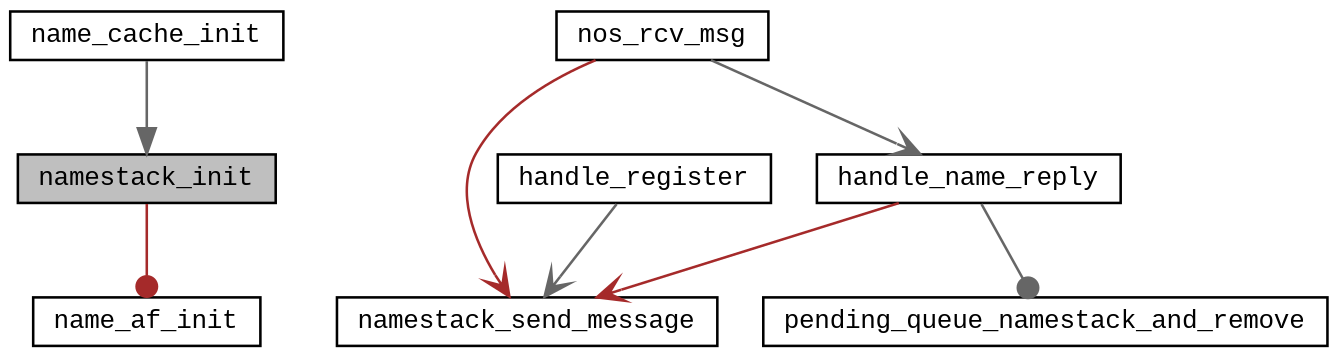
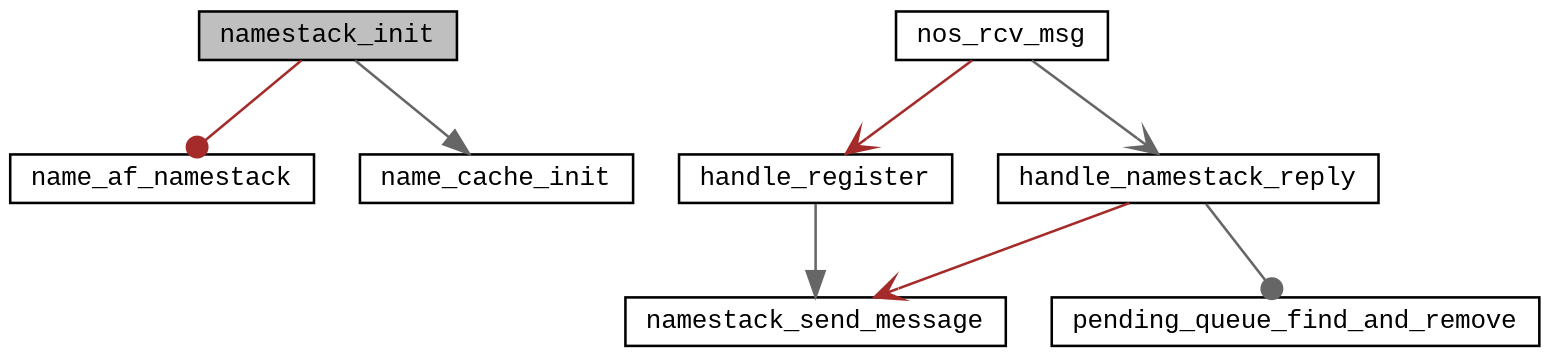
edge "name_cache_init" -> "namestack_init": reversed
edge "nos_rcv_msg" -> "namestack_send_message": now "nos_rcv_msg" -> "handle_register"
node "handle_name_reply": label "handle_name_reply" -> "handle_namestack_reply"
edge "handle_register" -> "namestack_send_message": arrowhead vee -> normal
node "name_af_init": label "name_af_init" -> "name_af_namestack"
node "pending_queue_namestack_and_remove": label "pending_queue_namestack_and_remove" -> "pending_queue_find_and_remove"
